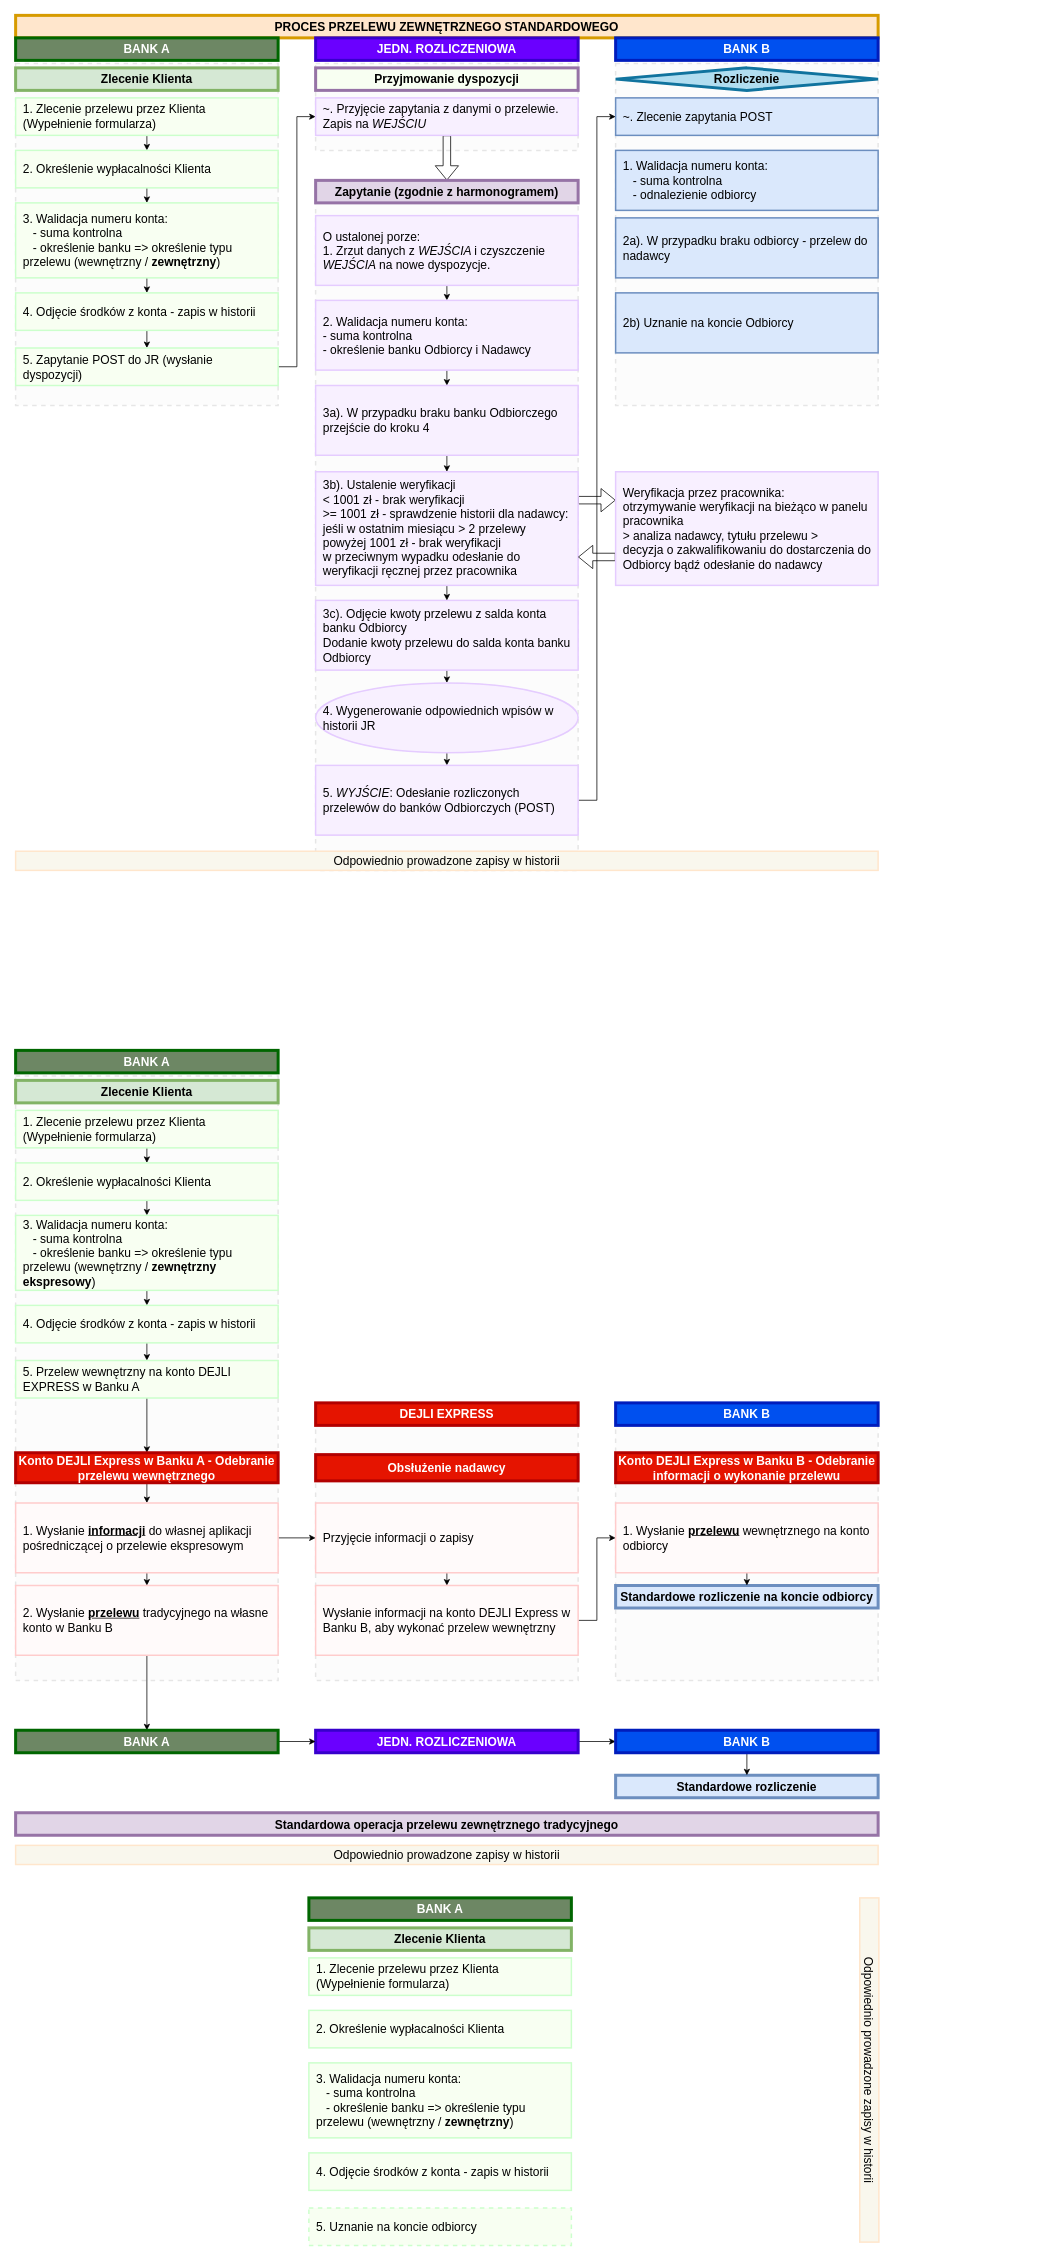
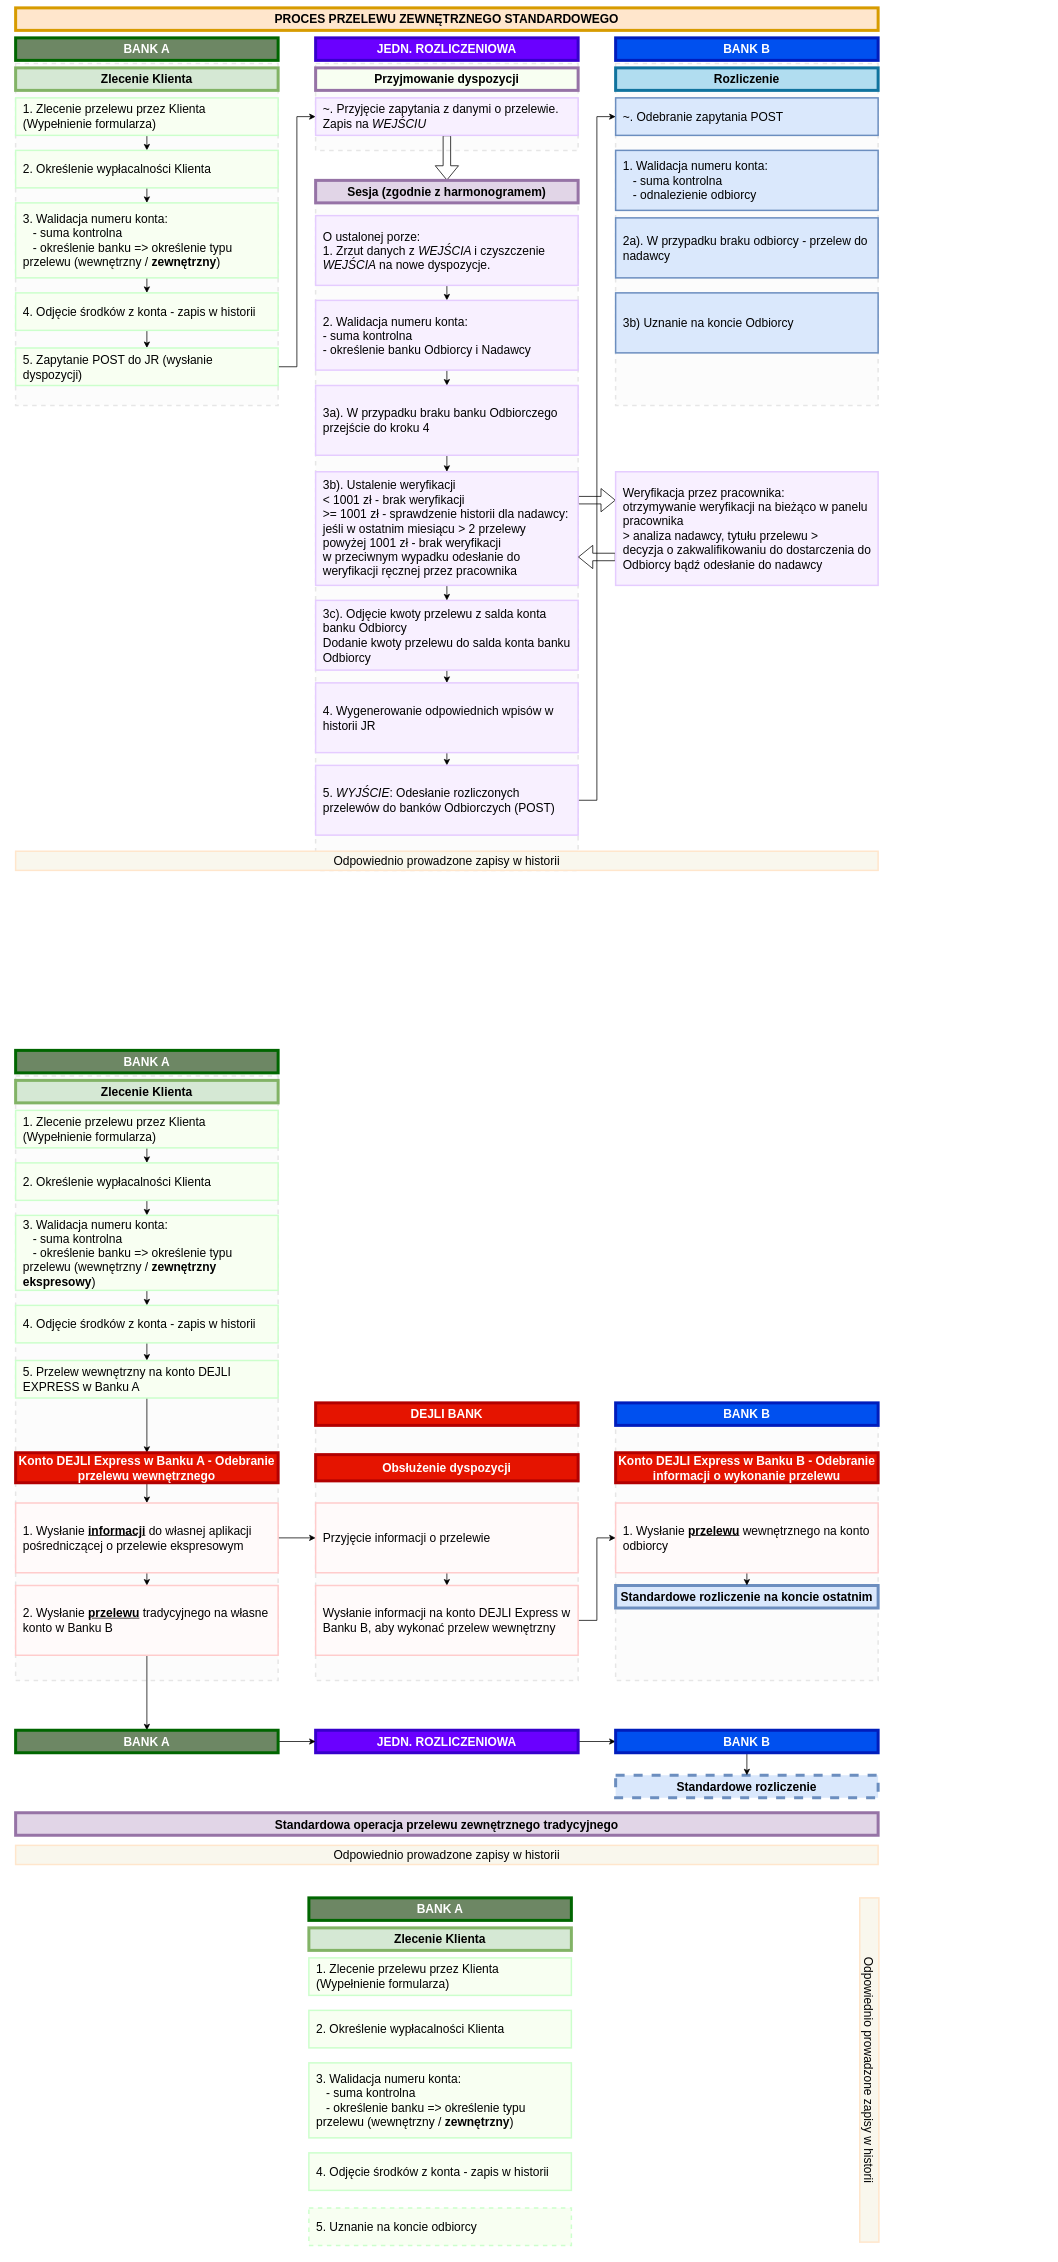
node "PROCES PRZELEWU ZEWNĘTRZNEGO STANDARDOWEGO": moved (447, 27) -> (447, 19)
node "Rozliczenie": shape diamond -> rectangle
node "~. Zlecenie zapytania POST": label "~. Zlecenie zapytania POST" -> "~. Odebranie zapytania POST"
node "Zapytanie (zgodnie z harmonogramem)": label "Zapytanie (zgodnie z harmonogramem)" -> "Sesja (zgodnie z harmonogramem)"
node "2b) Uznanie na koncie Odbiorcy": label "2b) Uznanie na koncie Odbiorcy" -> "3b) Uznanie na koncie Odbiorcy"
node "4. Wygenerowanie odpowiednich wpisów w historii JR": shape ellipse -> rectangle
node "DEJLI EXPRESS": label "DEJLI EXPRESS" -> "DEJLI BANK"
node "Obsłużenie nadawcy": label "Obsłużenie nadawcy" -> "Obsłużenie dyspozycji"
node "Przyjęcie informacji o zapisy": label "Przyjęcie informacji o zapisy" -> "Przyjęcie informacji o przelewie"
node "Standardowe rozliczenie na koncie odbiorcy": label "Standardowe rozliczenie na koncie odbiorcy" -> "Standardowe rozliczenie na koncie ostatnim"
node "Standardowe rozliczenie": style solid -> dashed
